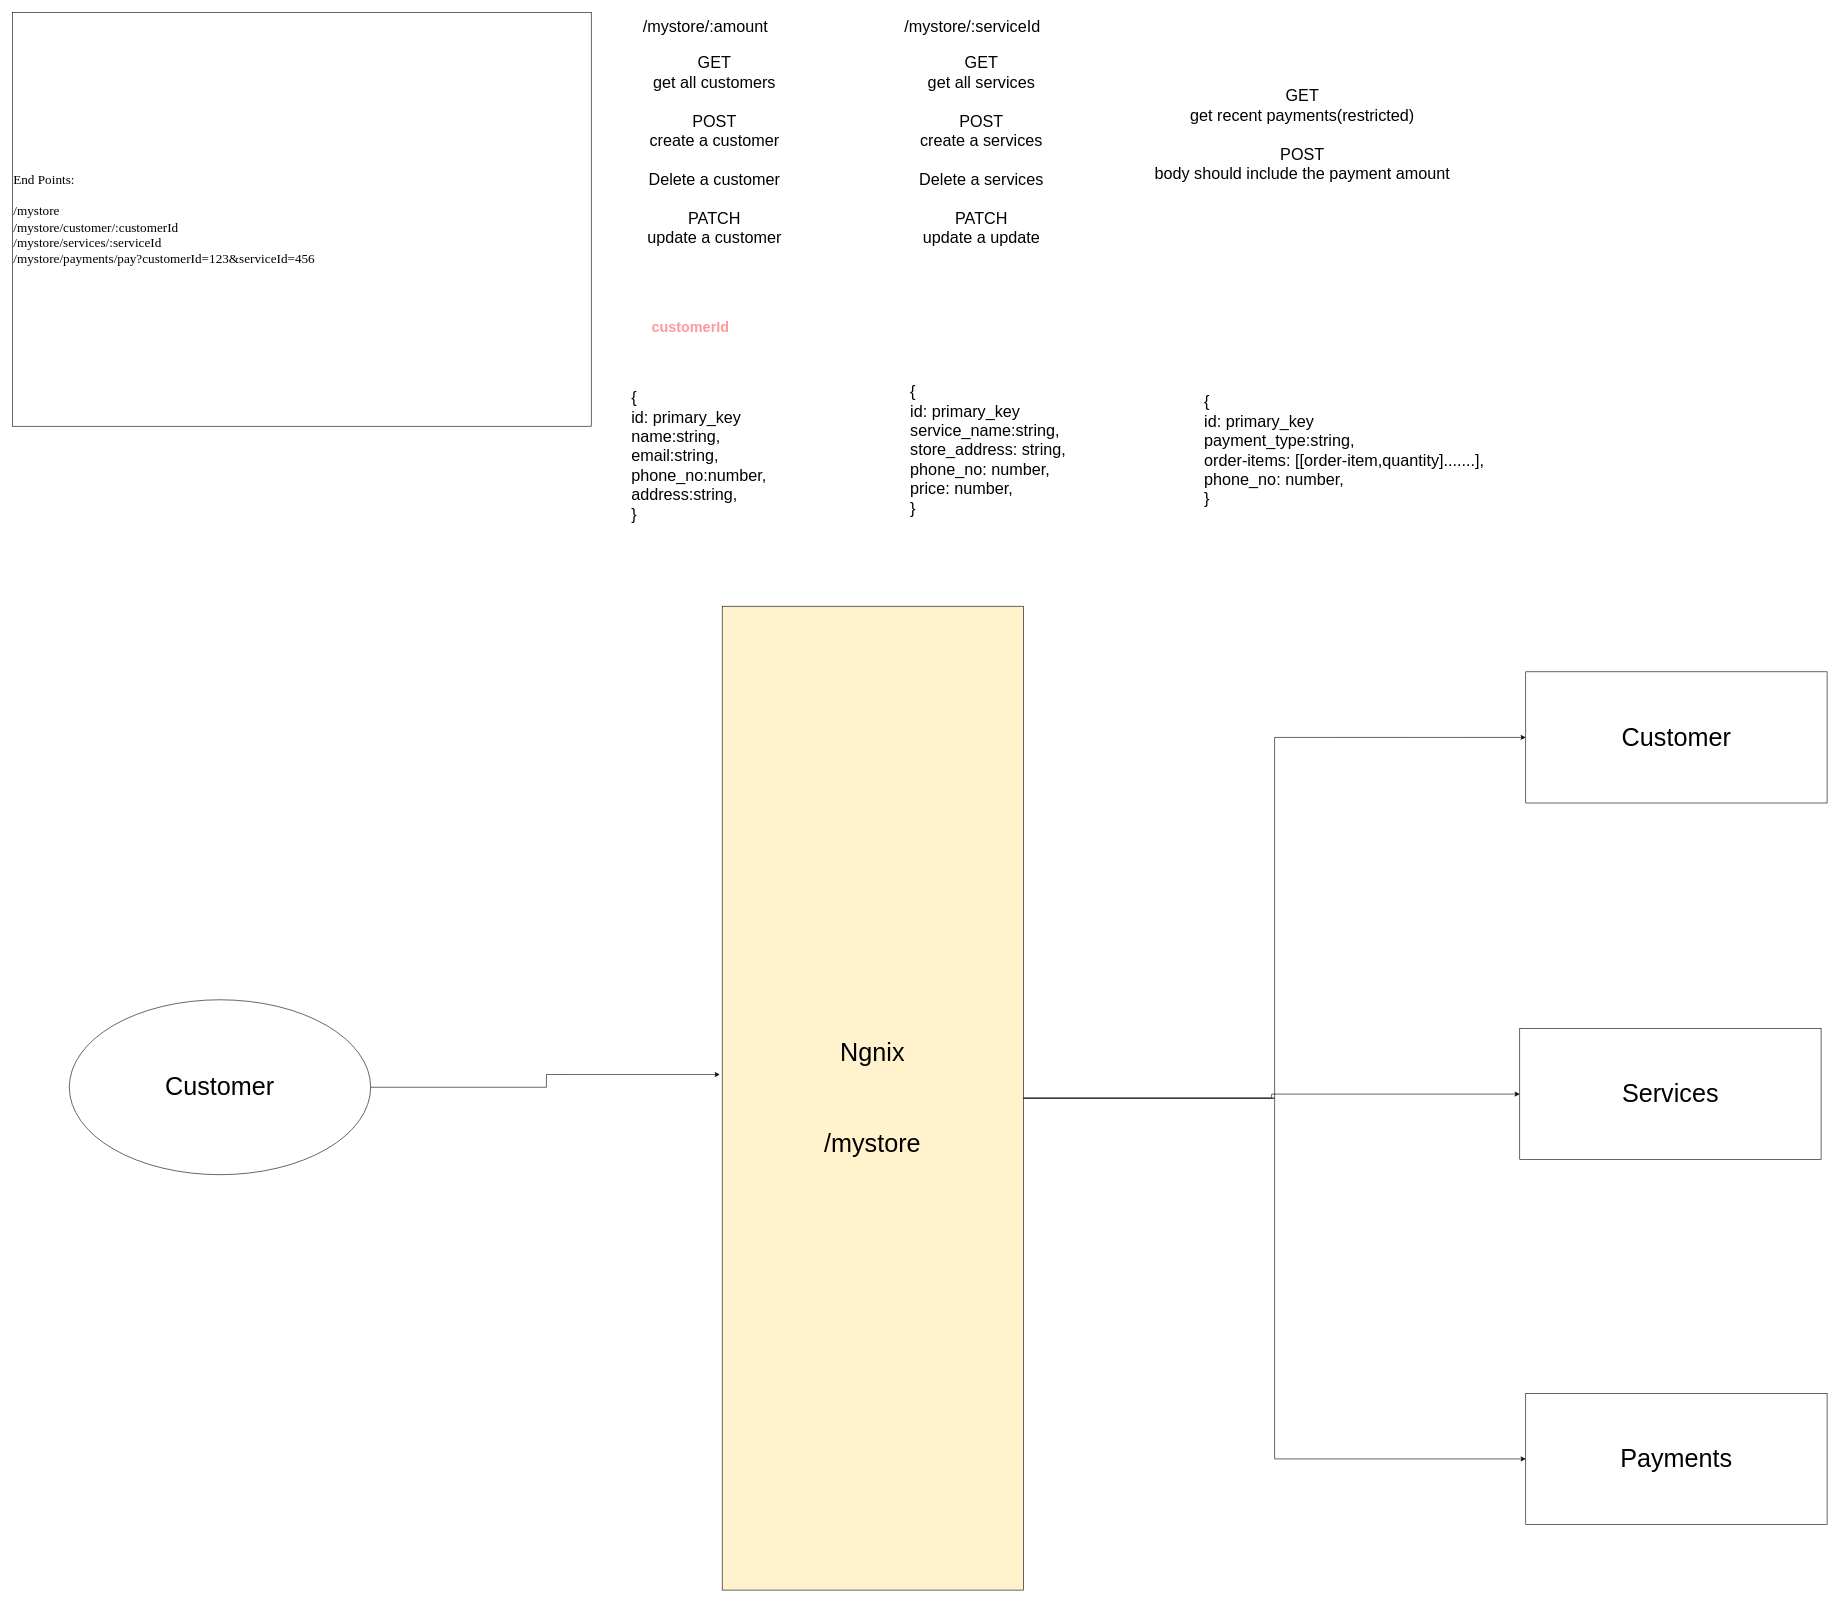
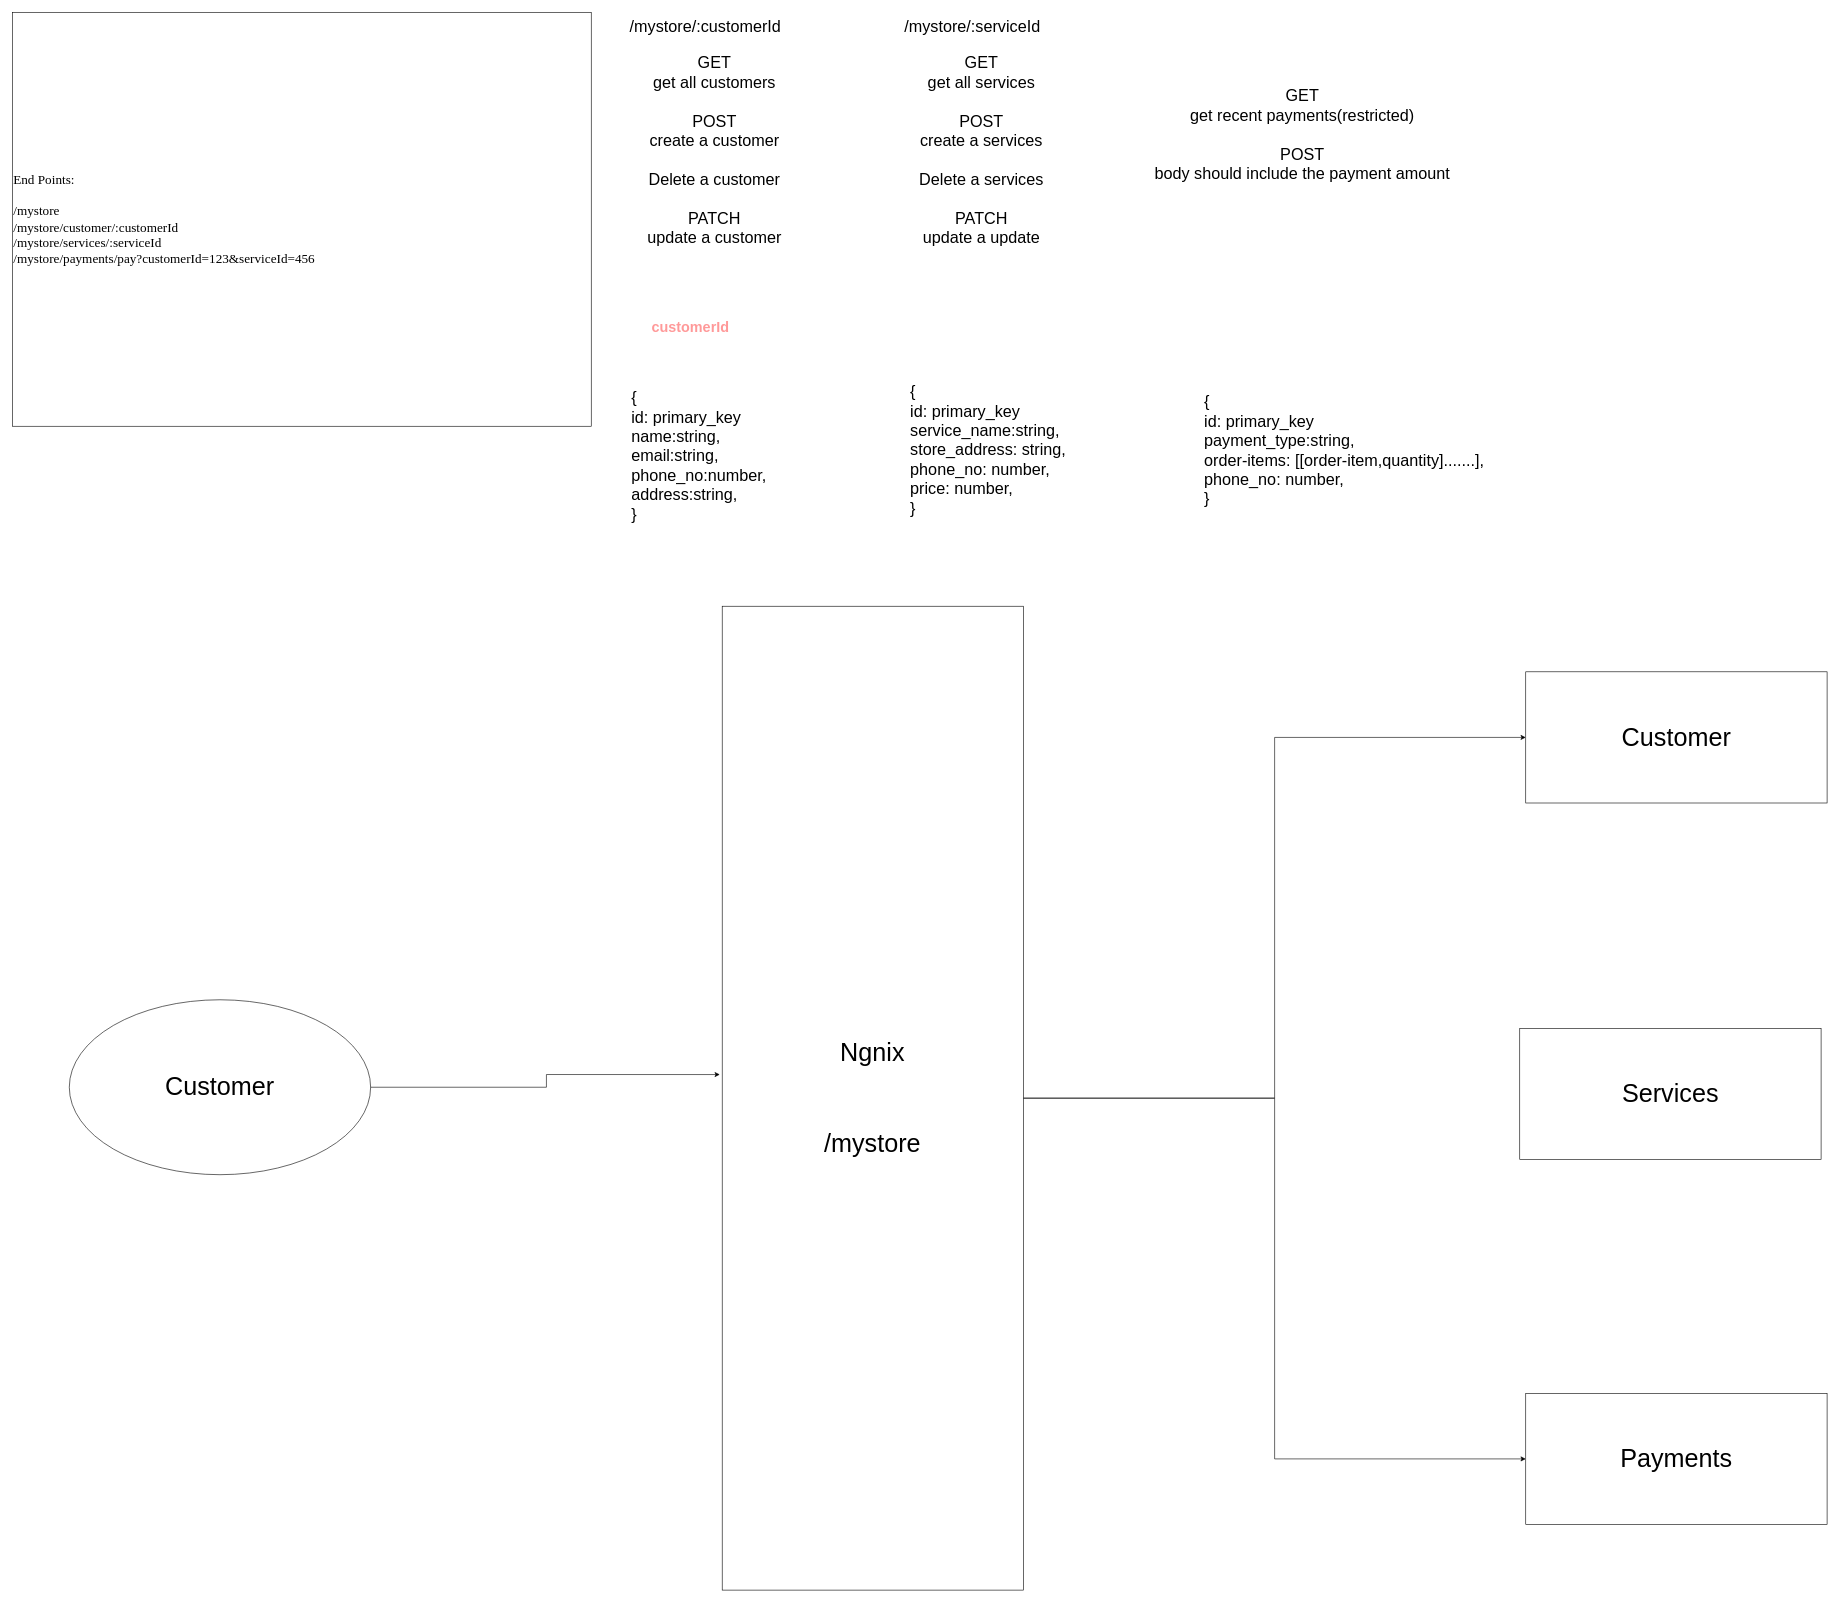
node "/mystore/:amount": label "/mystore/:amount" -> "/mystore/:customerId"
edge "Ngnix /mystore" -> "Services": removed
node "Ngnix /mystore": fillcolor #fff2cc -> #ffffff
